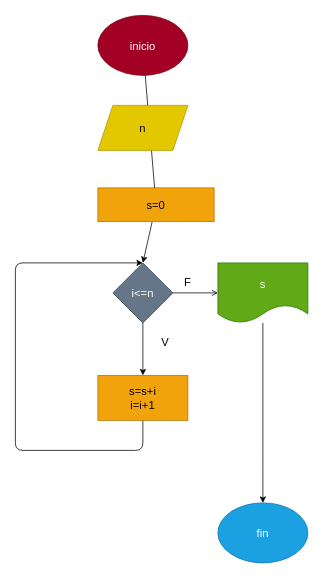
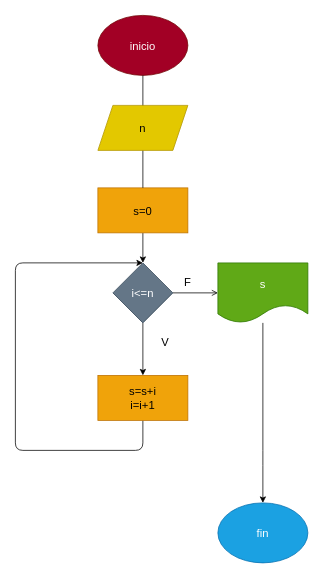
node "s=0": size 116x34 -> 90x45
